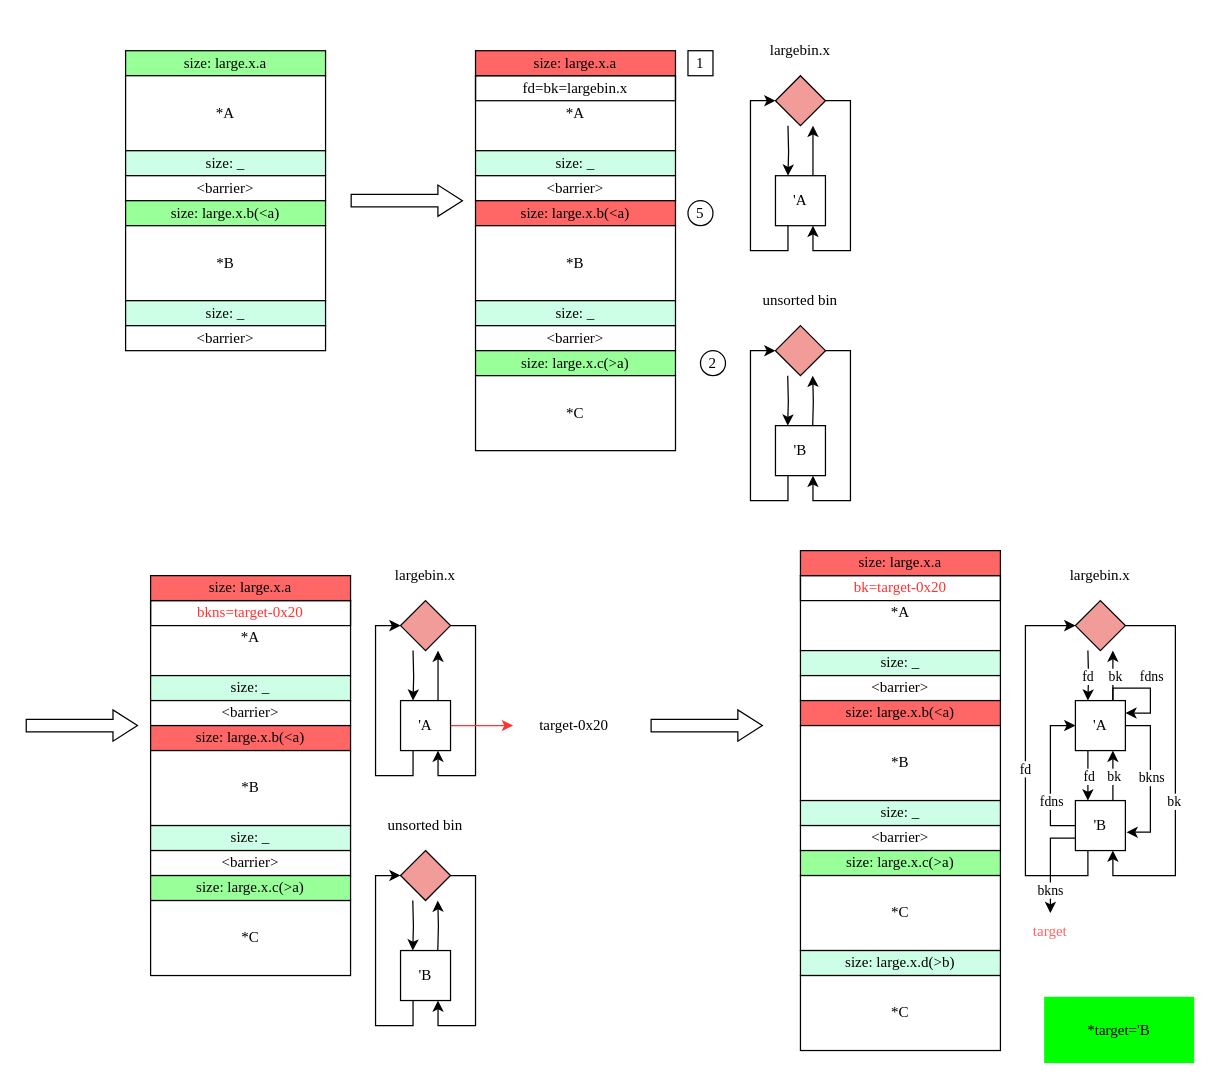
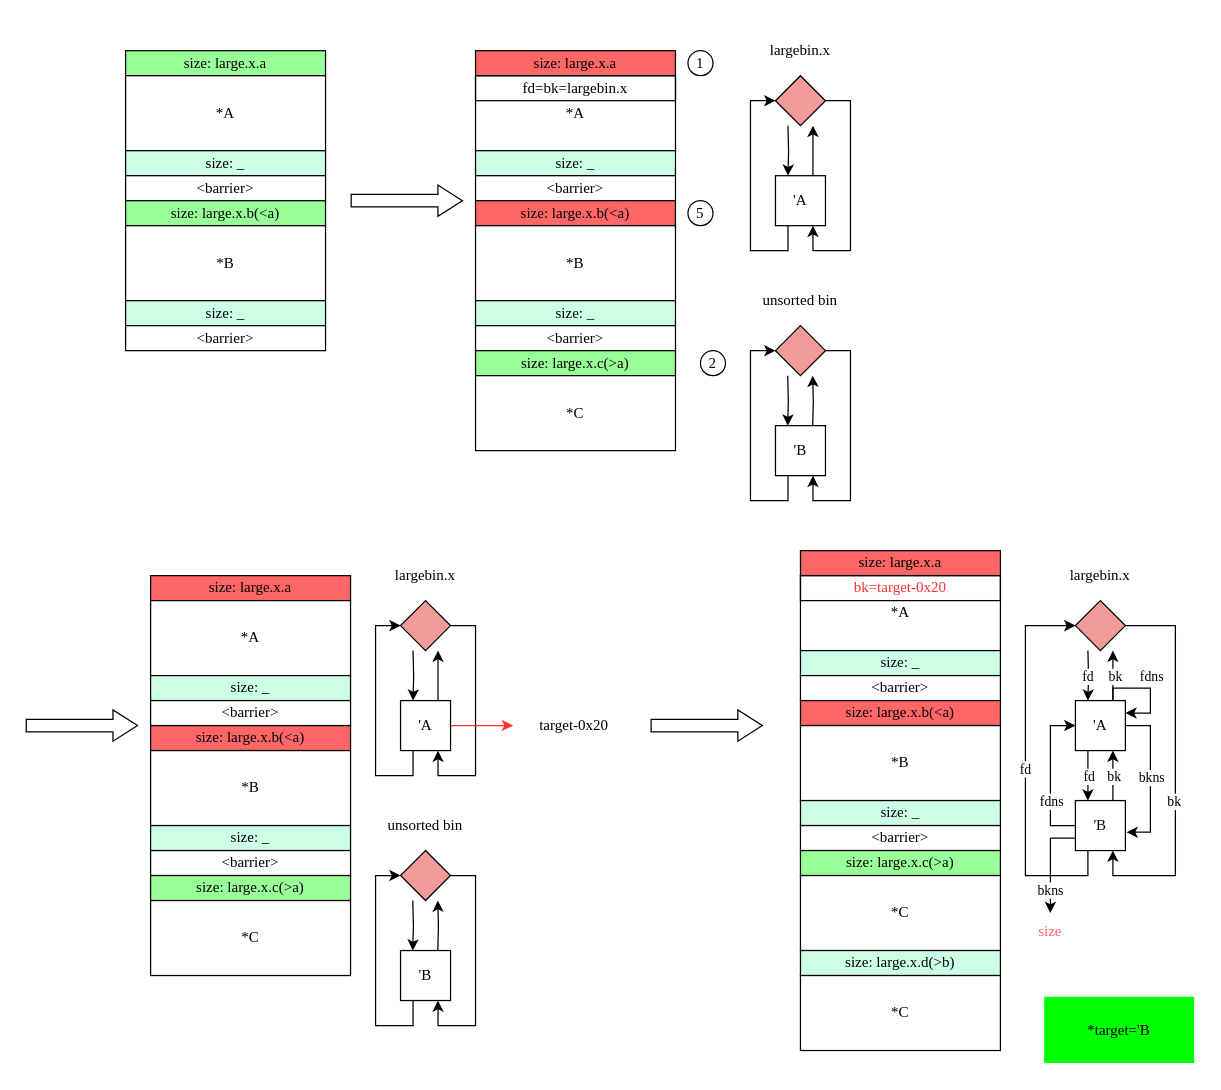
node "1": shape rectangle -> ellipse
node "bkns=target-0x20": removed
node "target": label "target" -> "size"
